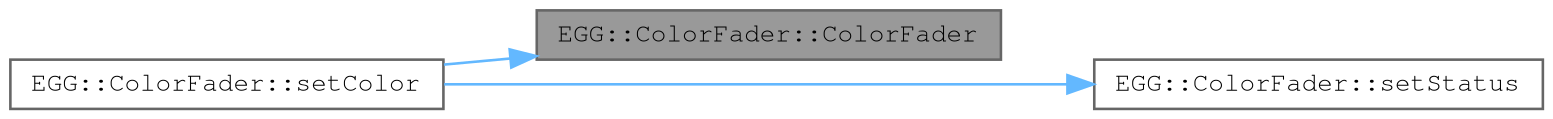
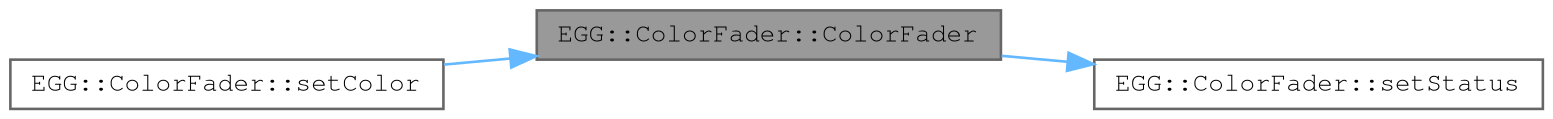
edge "EGG::ColorFader::setColor" -> "EGG::ColorFader::setStatus": now "EGG::ColorFader::ColorFader" -> "EGG::ColorFader::setStatus"
